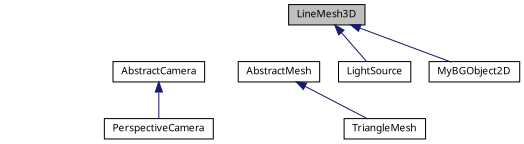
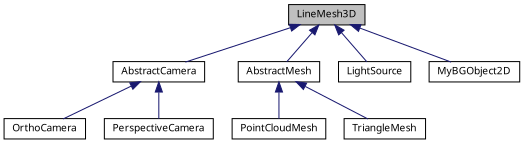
edge "AbstractCamera" -> "LineMesh3D": added
edge "AbstractMesh" -> "LineMesh3D": added
node "OrthoCamera": added
node "PointCloudMesh": added
